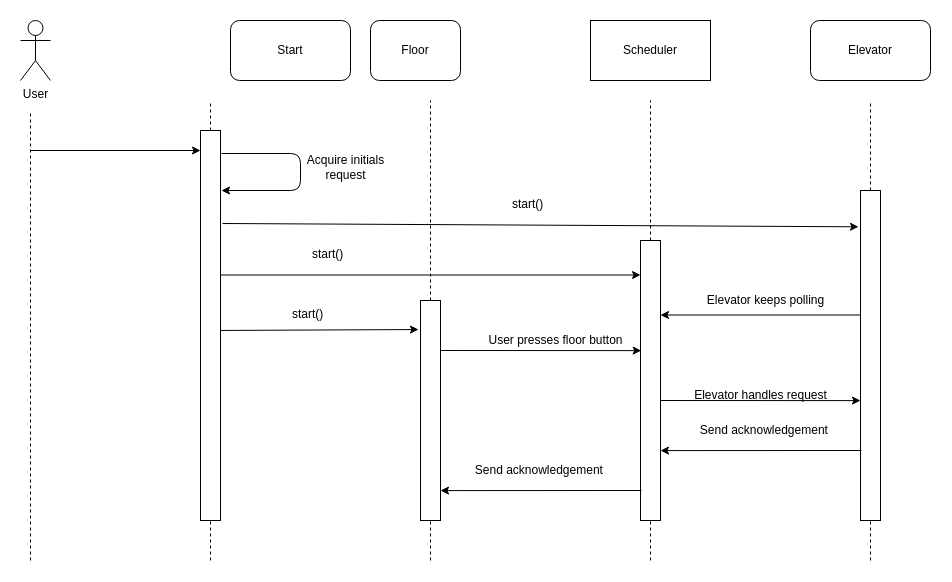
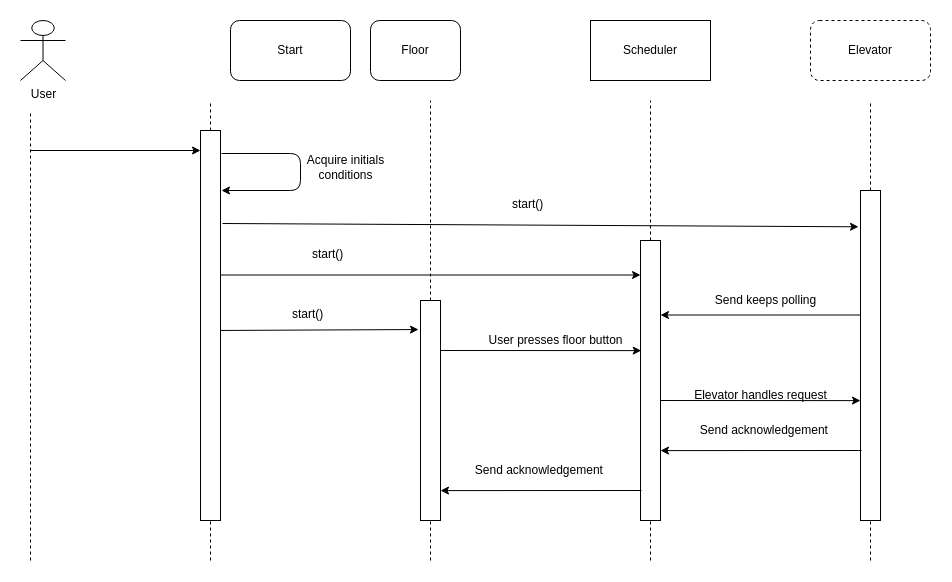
node "User": size 30x60 -> 45x60
node "Elevator": style solid -> dashed
node "Acquire initials request": label "Acquire initials request" -> "Acquire initials conditions"
node "Elevator keeps polling": label "Elevator keeps polling" -> "Send keeps polling"
